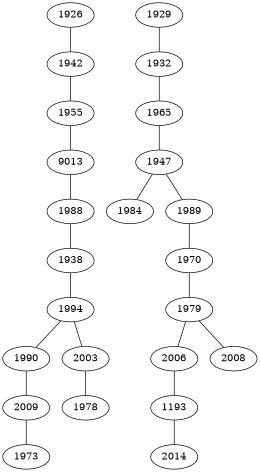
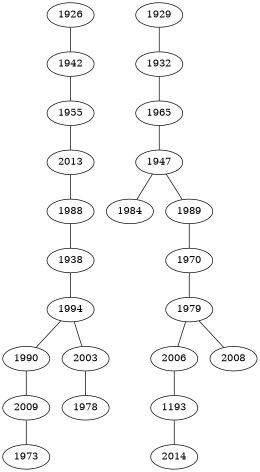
node "9013": label "9013" -> "2013"
